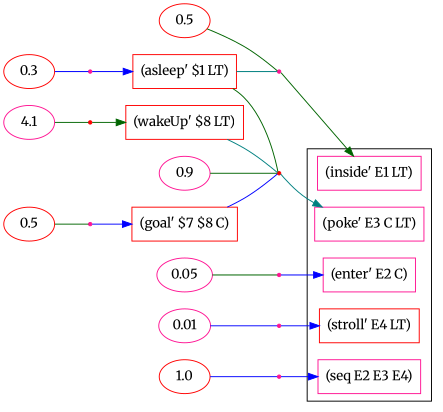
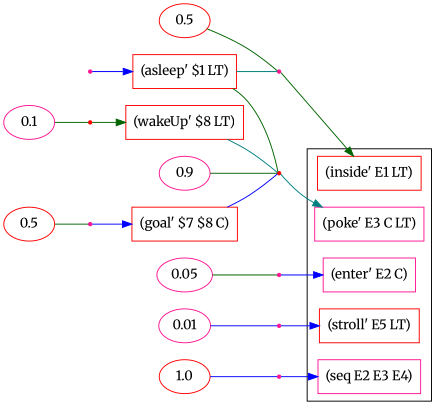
node "0.3": removed
node "4.1": label "4.1" -> "0.1"
node "(inside' E1 LT)": color deeppink -> red
node "(stroll' E4 LT)": label "(stroll' E4 LT)" -> "(stroll' E5 LT)"
